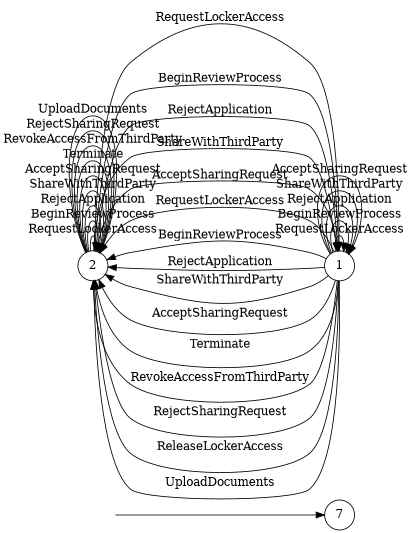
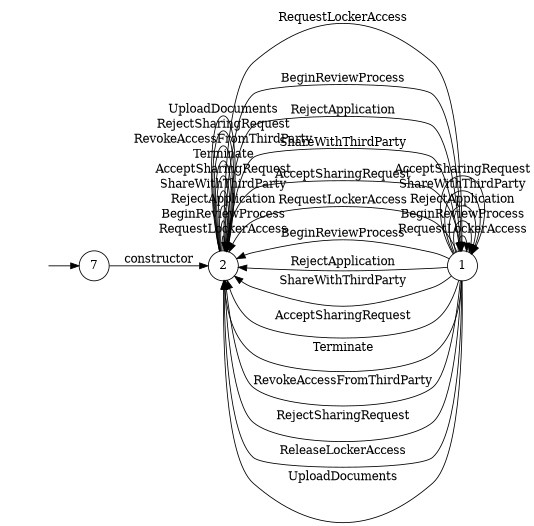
edge "7" -> "2": added, label "constructor"
